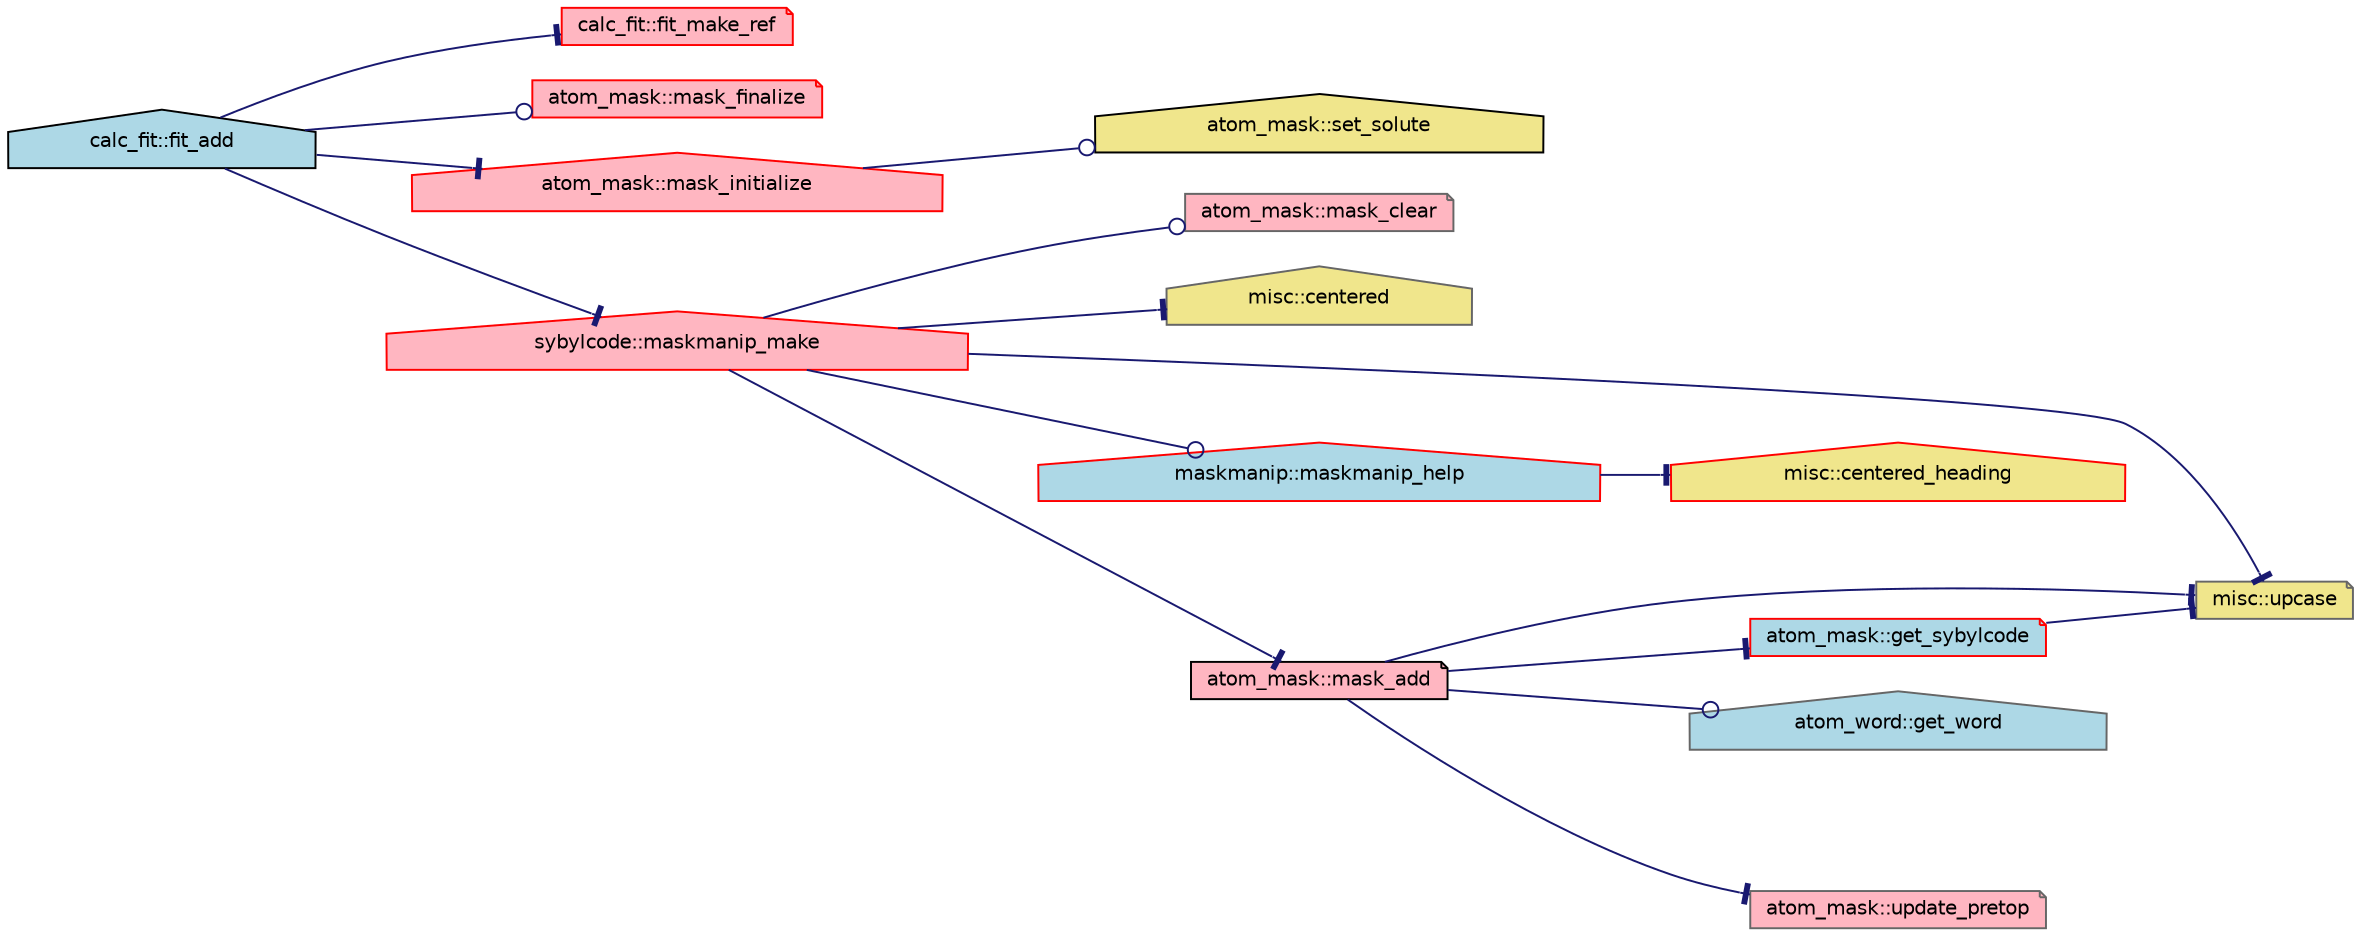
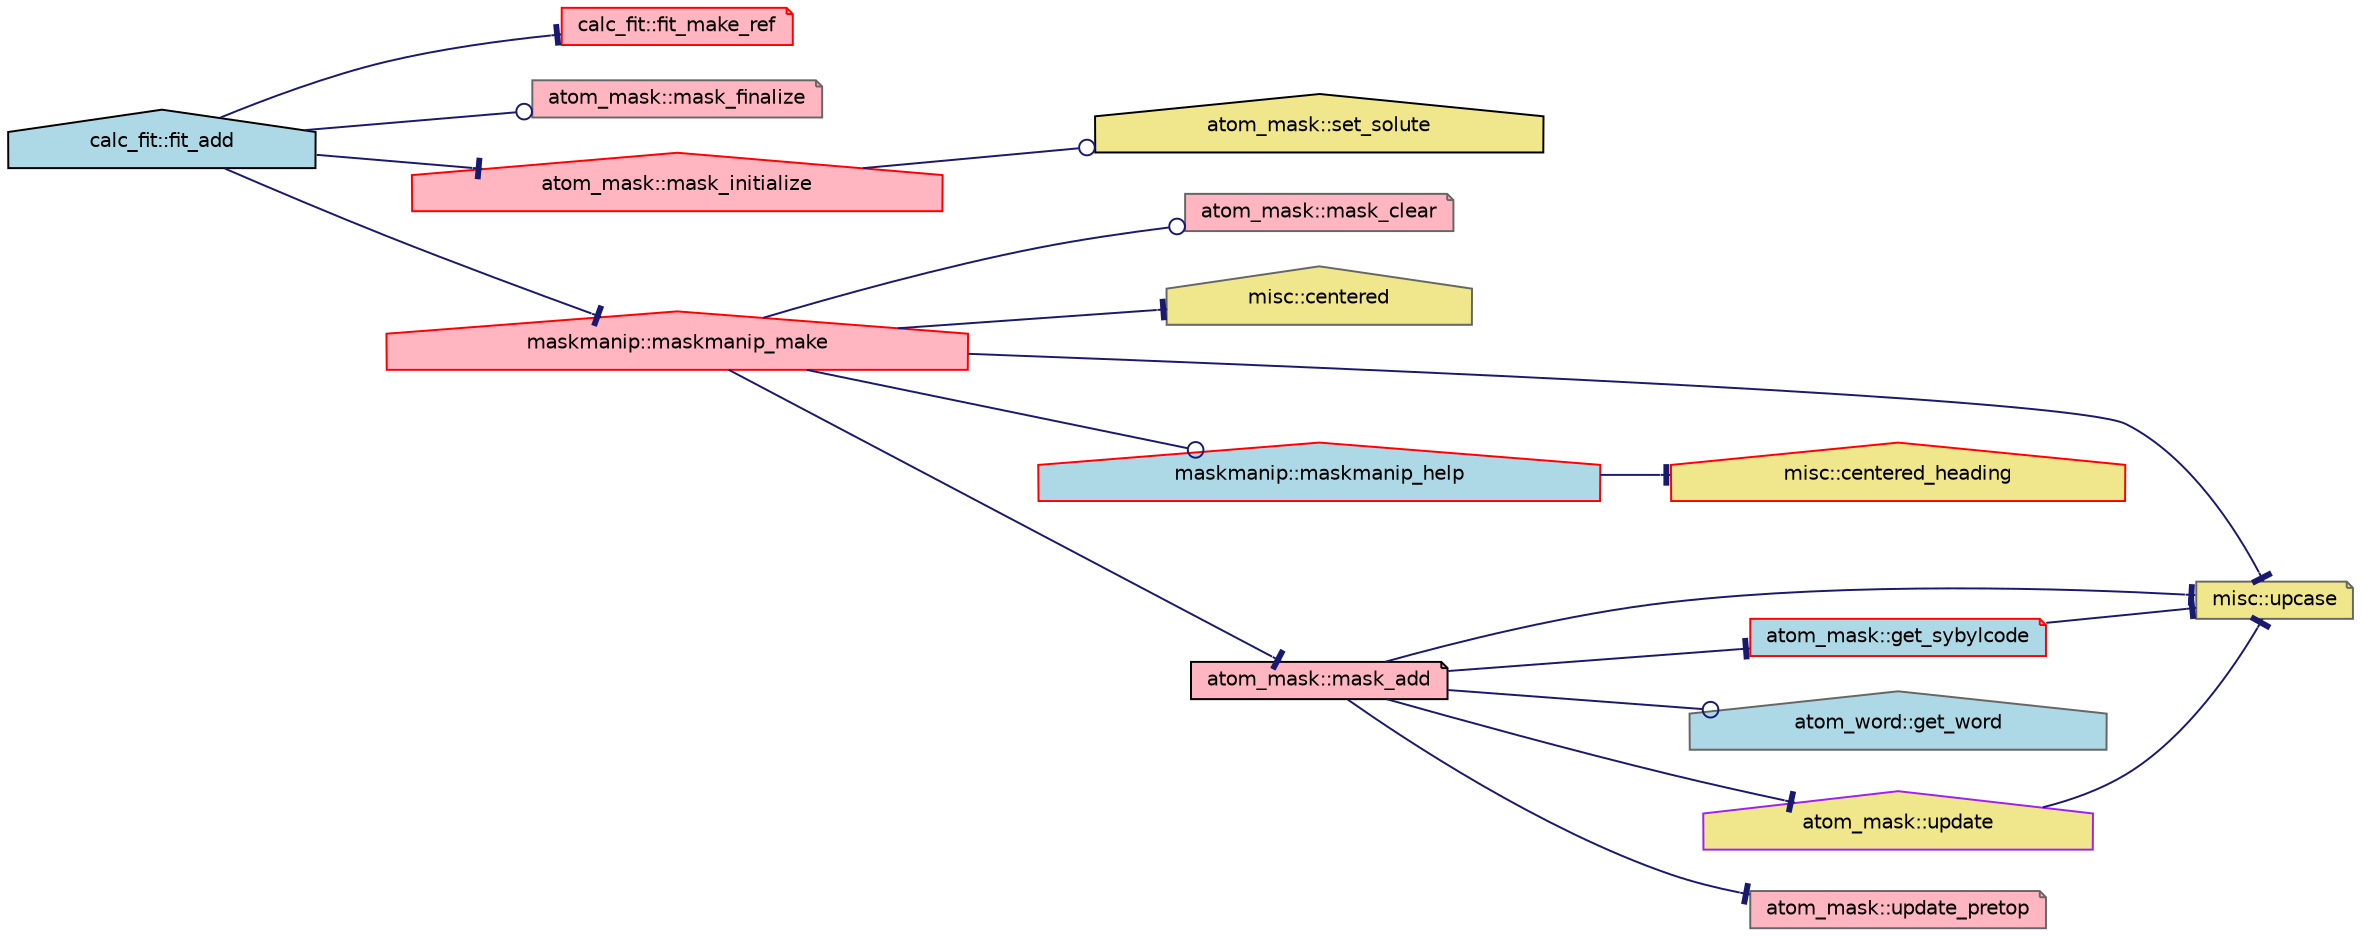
node "atom_mask::mask_finalize": color red -> gray40
node "sybylcode::maskmanip_make": label "sybylcode::maskmanip_make" -> "maskmanip::maskmanip_make"
node "atom_mask::update": added
